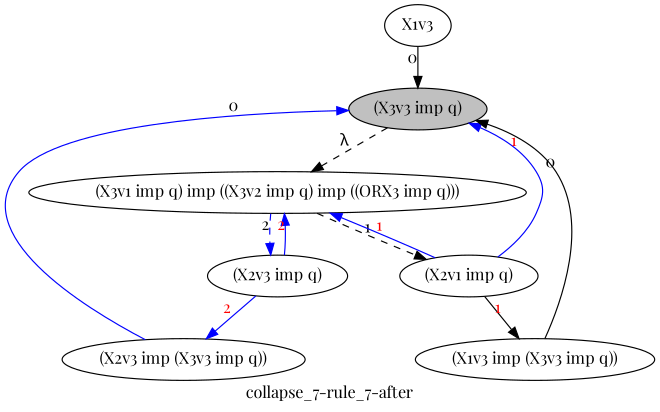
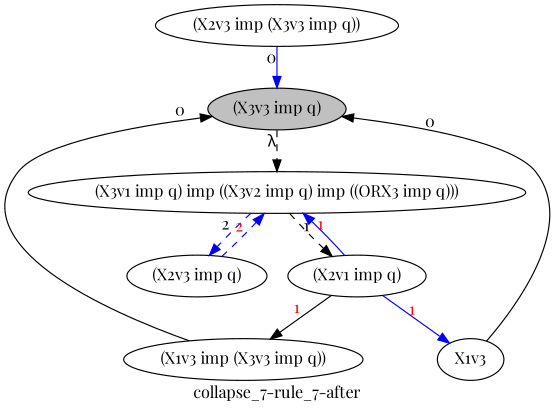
edge "(X2v1 imp q)" -> "(X3v3 imp q)": now "(X2v1 imp q)" -> "X1v3"
edge "(X2v3 imp q)" -> "(X3v1 imp q) imp ((X3v2 imp q) imp ((ORX3 imp q)))": style solid -> dashed
edge "(X2v3 imp q)" -> "(X2v3 imp (X3v3 imp q))": removed, label "2"
